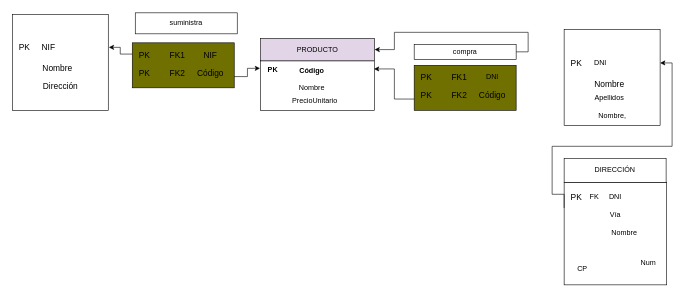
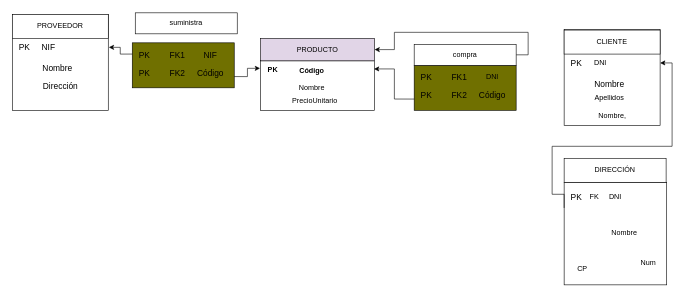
node "PROVEEDOR": added
node "CLIENTE": added
node "compra": size 102x15 -> 102x21
node "Vía": removed
